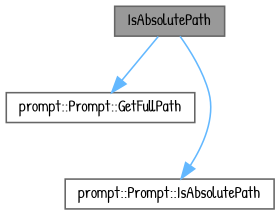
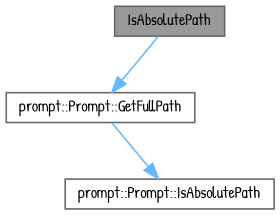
edge "IsAbsolutePath" -> "prompt::Prompt::IsAbsolutePath": now "prompt::Prompt::GetFullPath" -> "prompt::Prompt::IsAbsolutePath"
